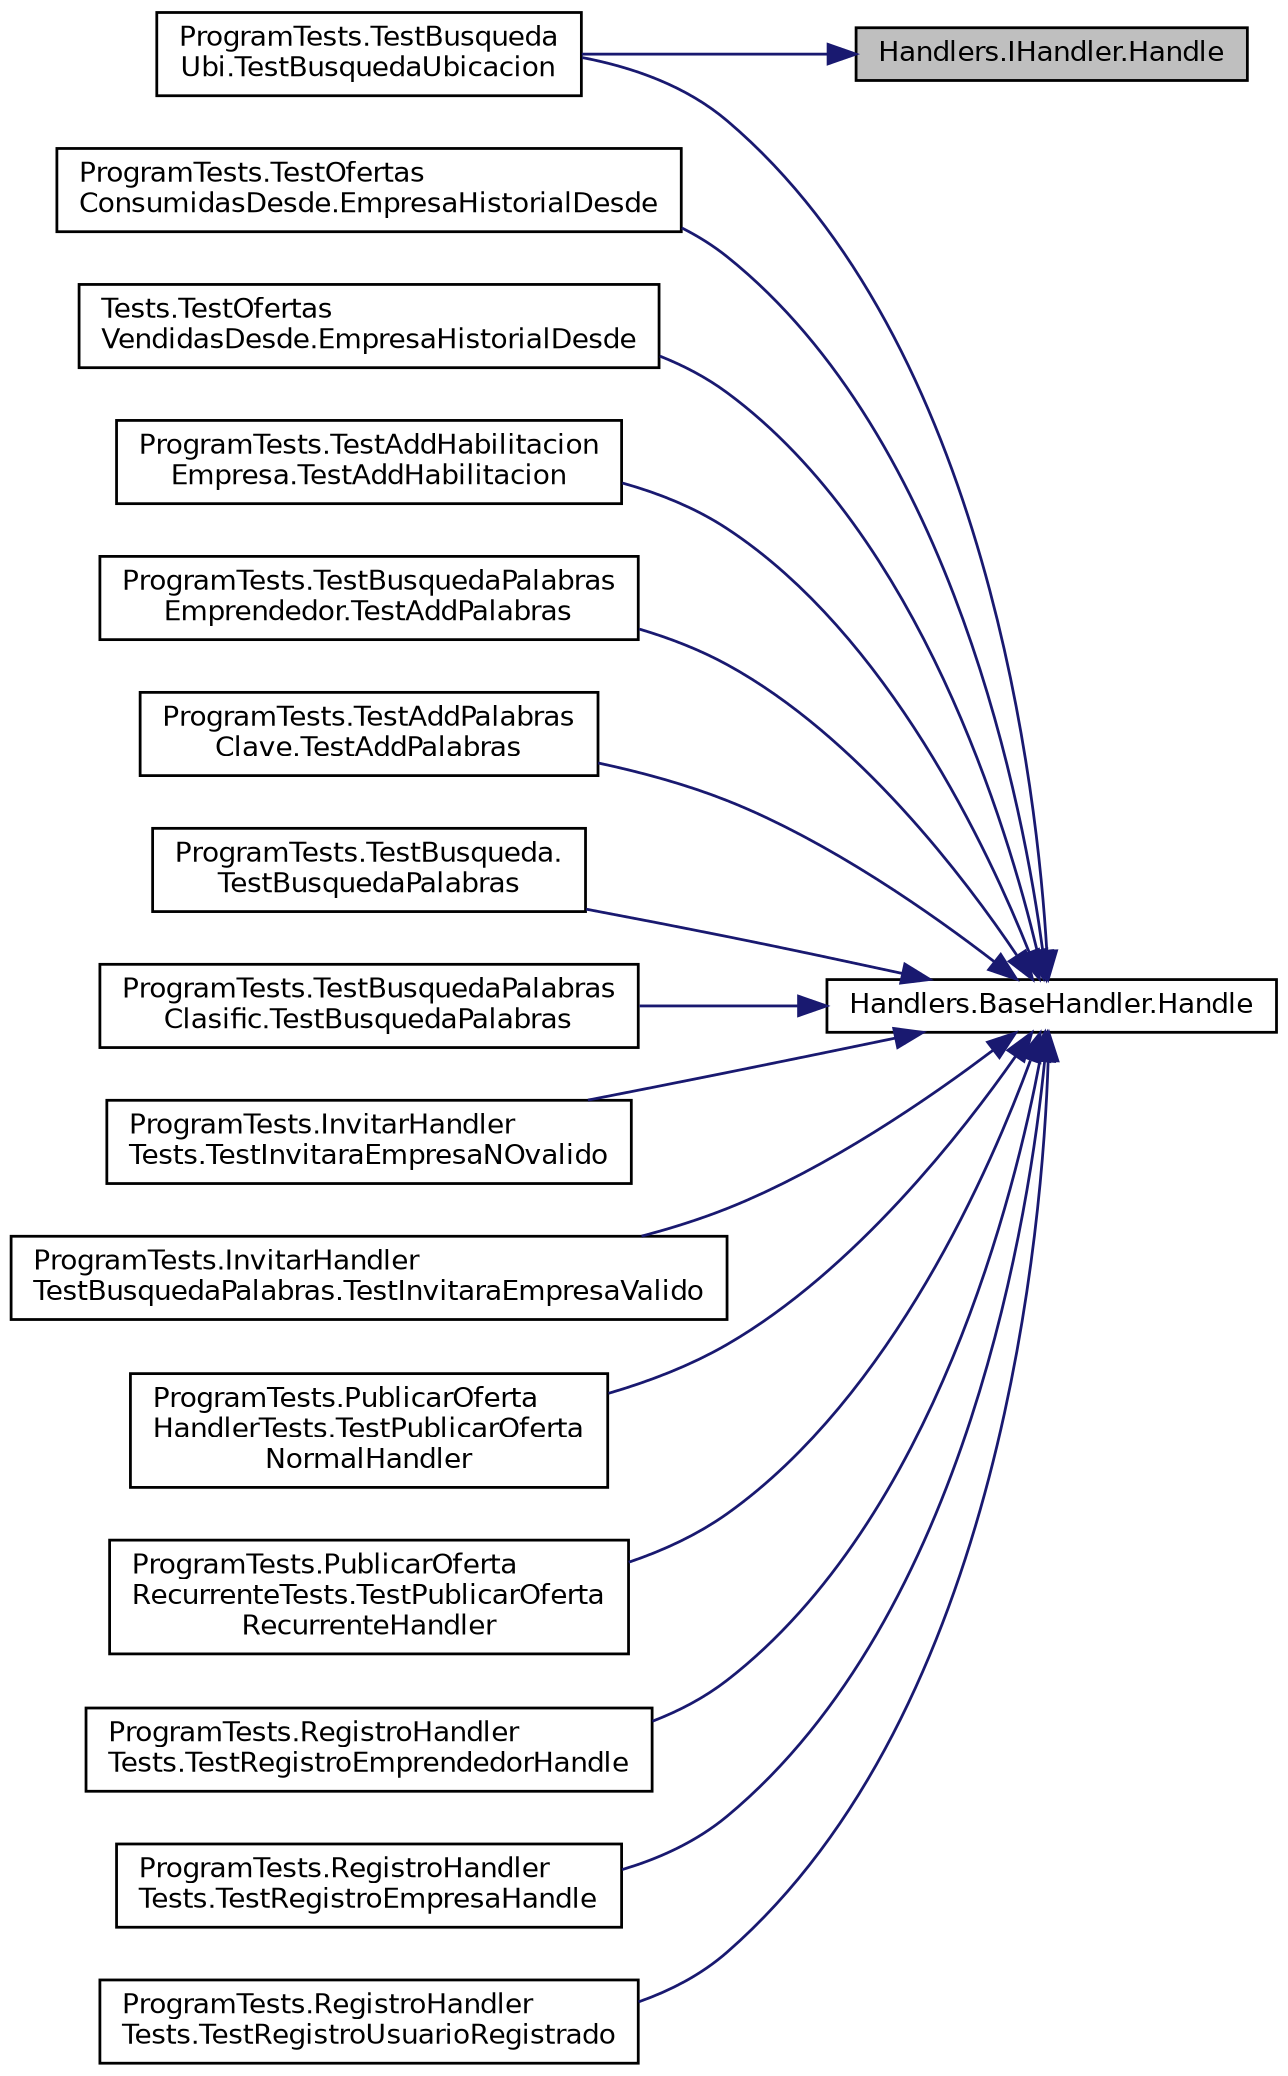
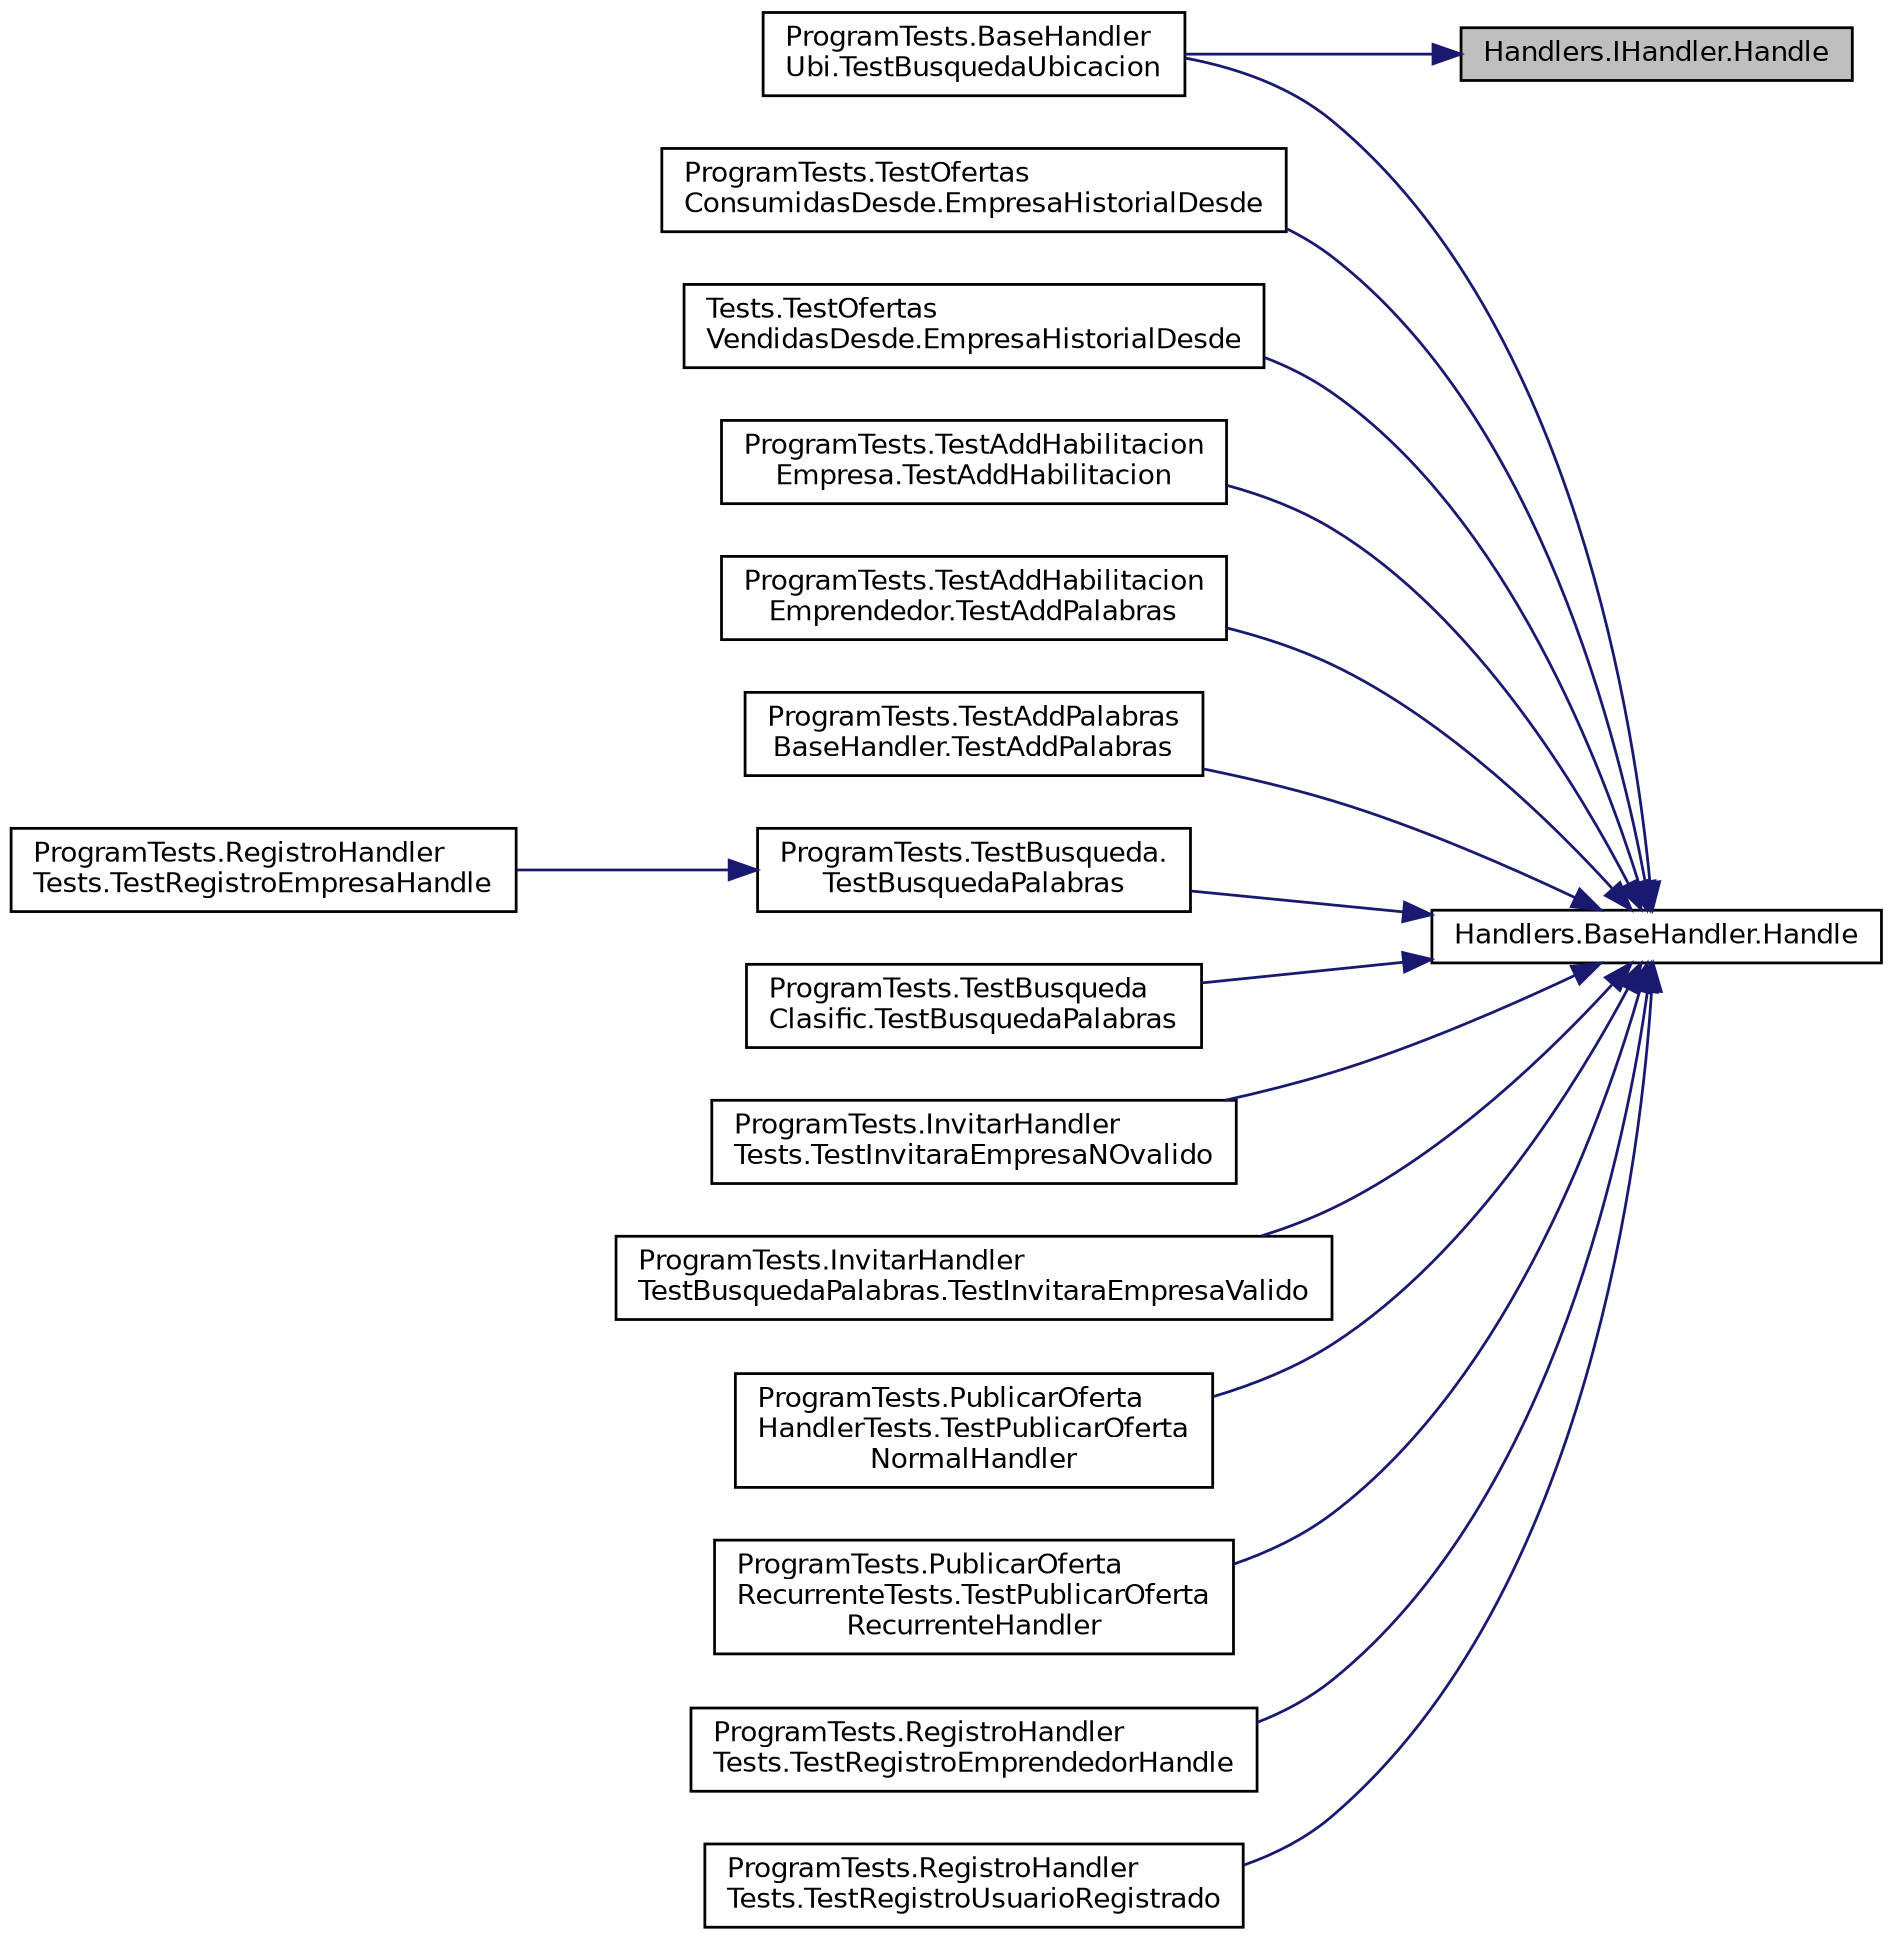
node "ProgramTests.TestBusqueda Ubi.TestBusquedaUbicacion": label "ProgramTests.TestBusqueda Ubi.TestBusquedaUbicacion" -> "ProgramTests.BaseHandler Ubi.TestBusquedaUbicacion"
node "ProgramTests.TestBusquedaPalabras Emprendedor.TestAddPalabras": label "ProgramTests.TestBusquedaPalabras Emprendedor.TestAddPalabras" -> "ProgramTests.TestAddHabilitacion Emprendedor.TestAddPalabras"
node "ProgramTests.TestAddPalabras Clave.TestAddPalabras": label "ProgramTests.TestAddPalabras Clave.TestAddPalabras" -> "ProgramTests.TestAddPalabras BaseHandler.TestAddPalabras"
node "ProgramTests.TestBusquedaPalabras Clasific.TestBusquedaPalabras": label "ProgramTests.TestBusquedaPalabras Clasific.TestBusquedaPalabras" -> "ProgramTests.TestBusqueda Clasific.TestBusquedaPalabras"
edge "ProgramTests.RegistroHandler Tests.TestRegistroEmpresaHandle" -> "Handlers.BaseHandler.Handle": now "ProgramTests.RegistroHandler Tests.TestRegistroEmpresaHandle" -> "ProgramTests.TestBusqueda. TestBusquedaPalabras"
